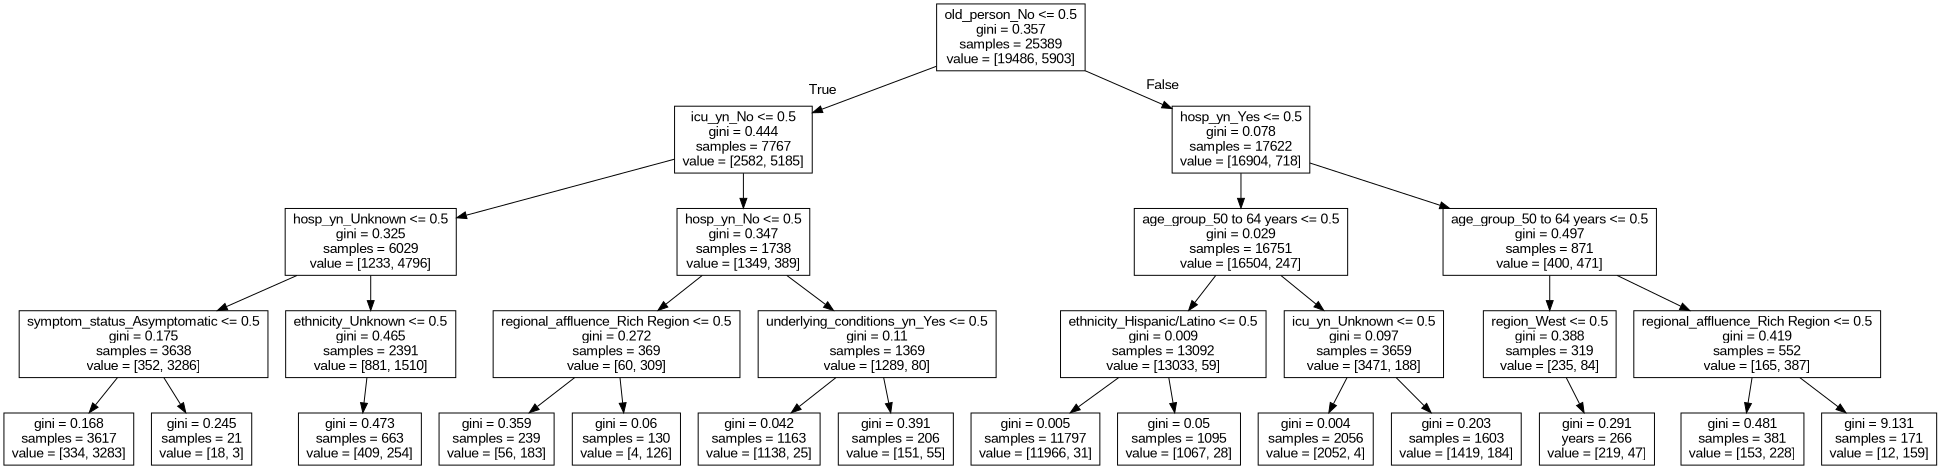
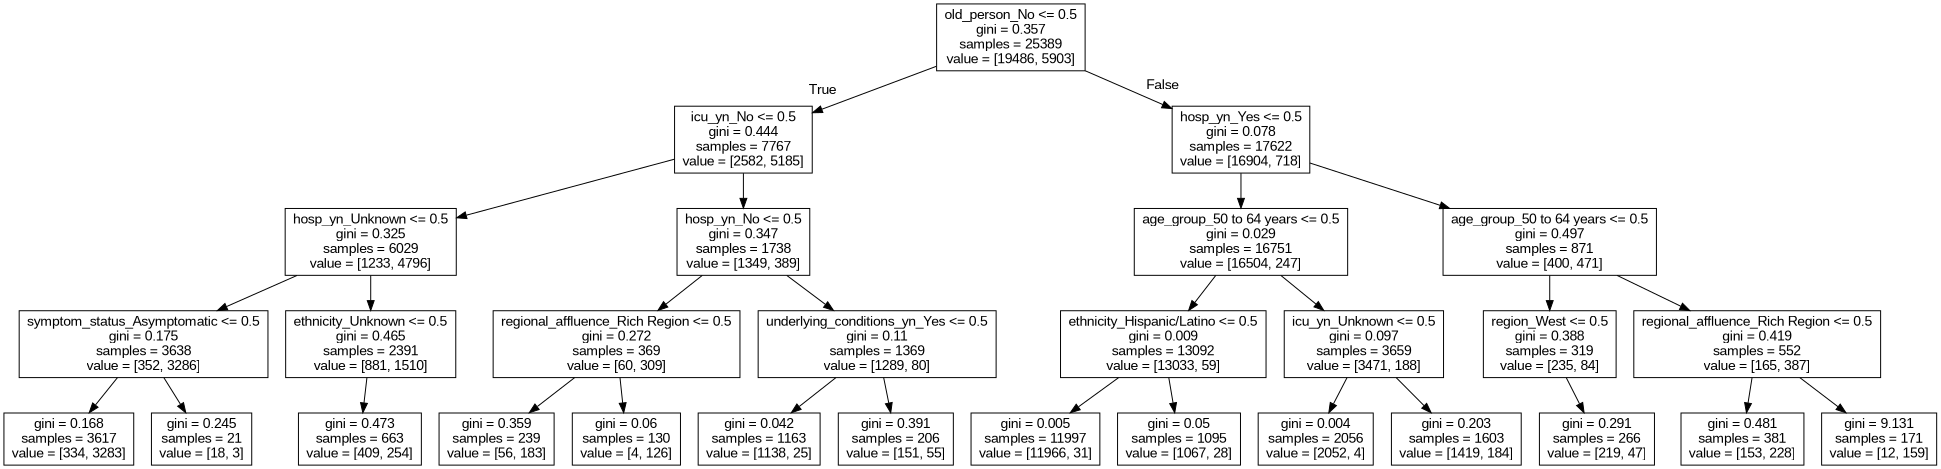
node "gini = 0.005 samples = 11797 value = [11966, 31]": label "gini = 0.005 samples = 11797 value = [11966, 31]" -> "gini = 0.005 samples = 11997 value = [11966, 31]"
node "gini = 0.291 years = 266 value = [219, 47]": label "gini = 0.291 years = 266 value = [219, 47]" -> "gini = 0.291 samples = 266 value = [219, 47]"
